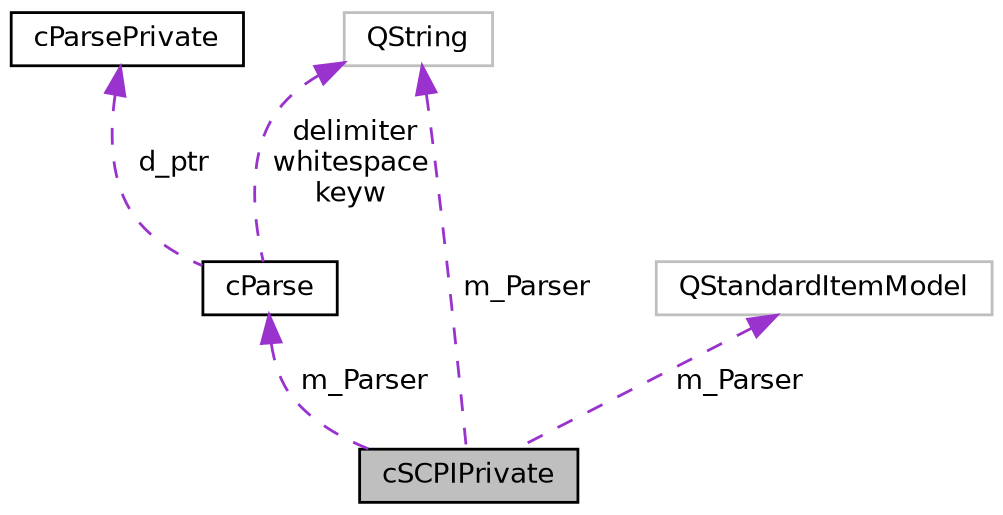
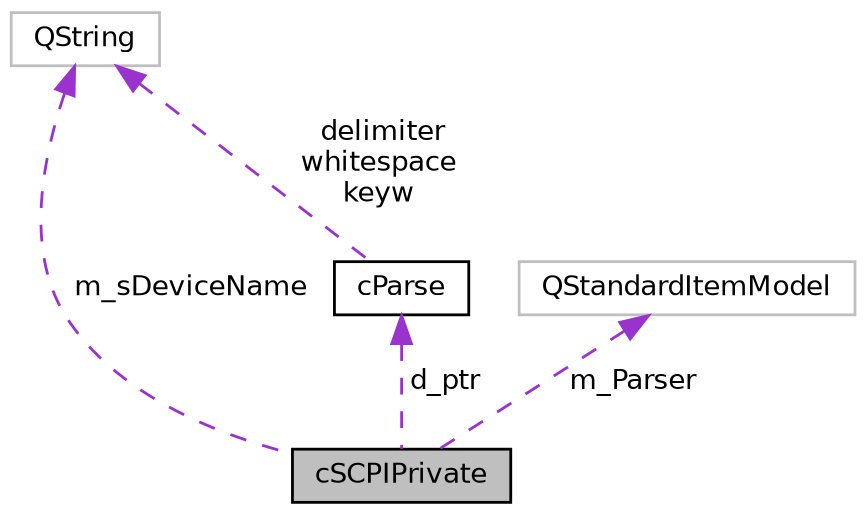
node "cParsePrivate": removed
edge "cSCPIPrivate" -> "QString": label " m_Parser" -> " m_sDeviceName"
edge "cSCPIPrivate" -> "cParse": label " m_Parser" -> " d_ptr"
